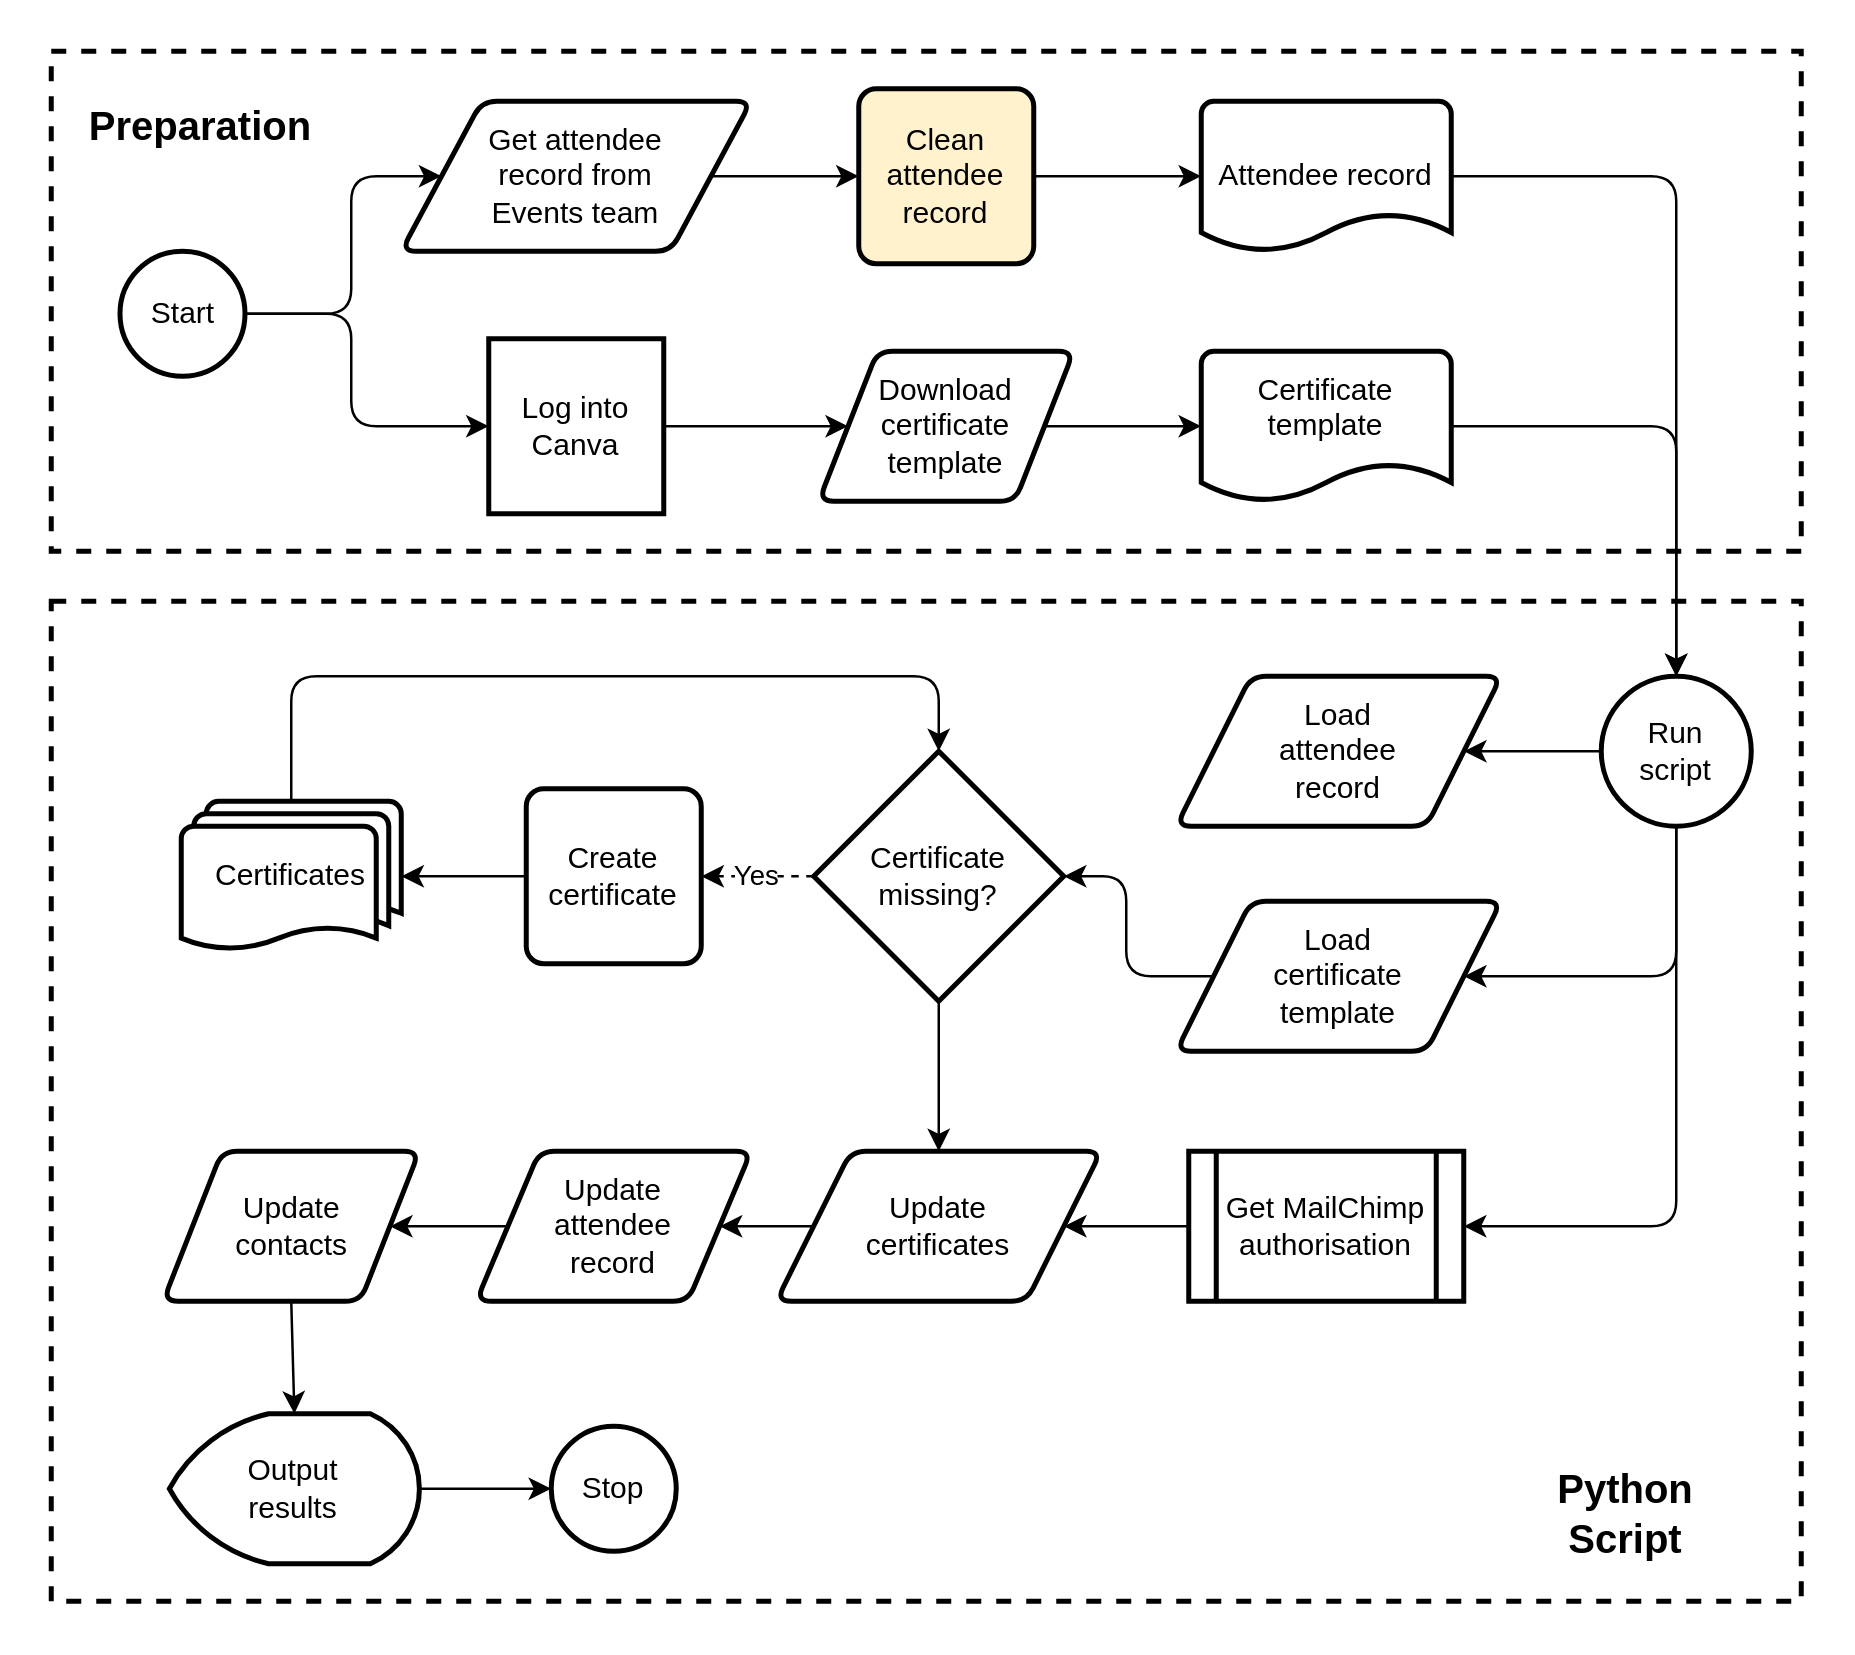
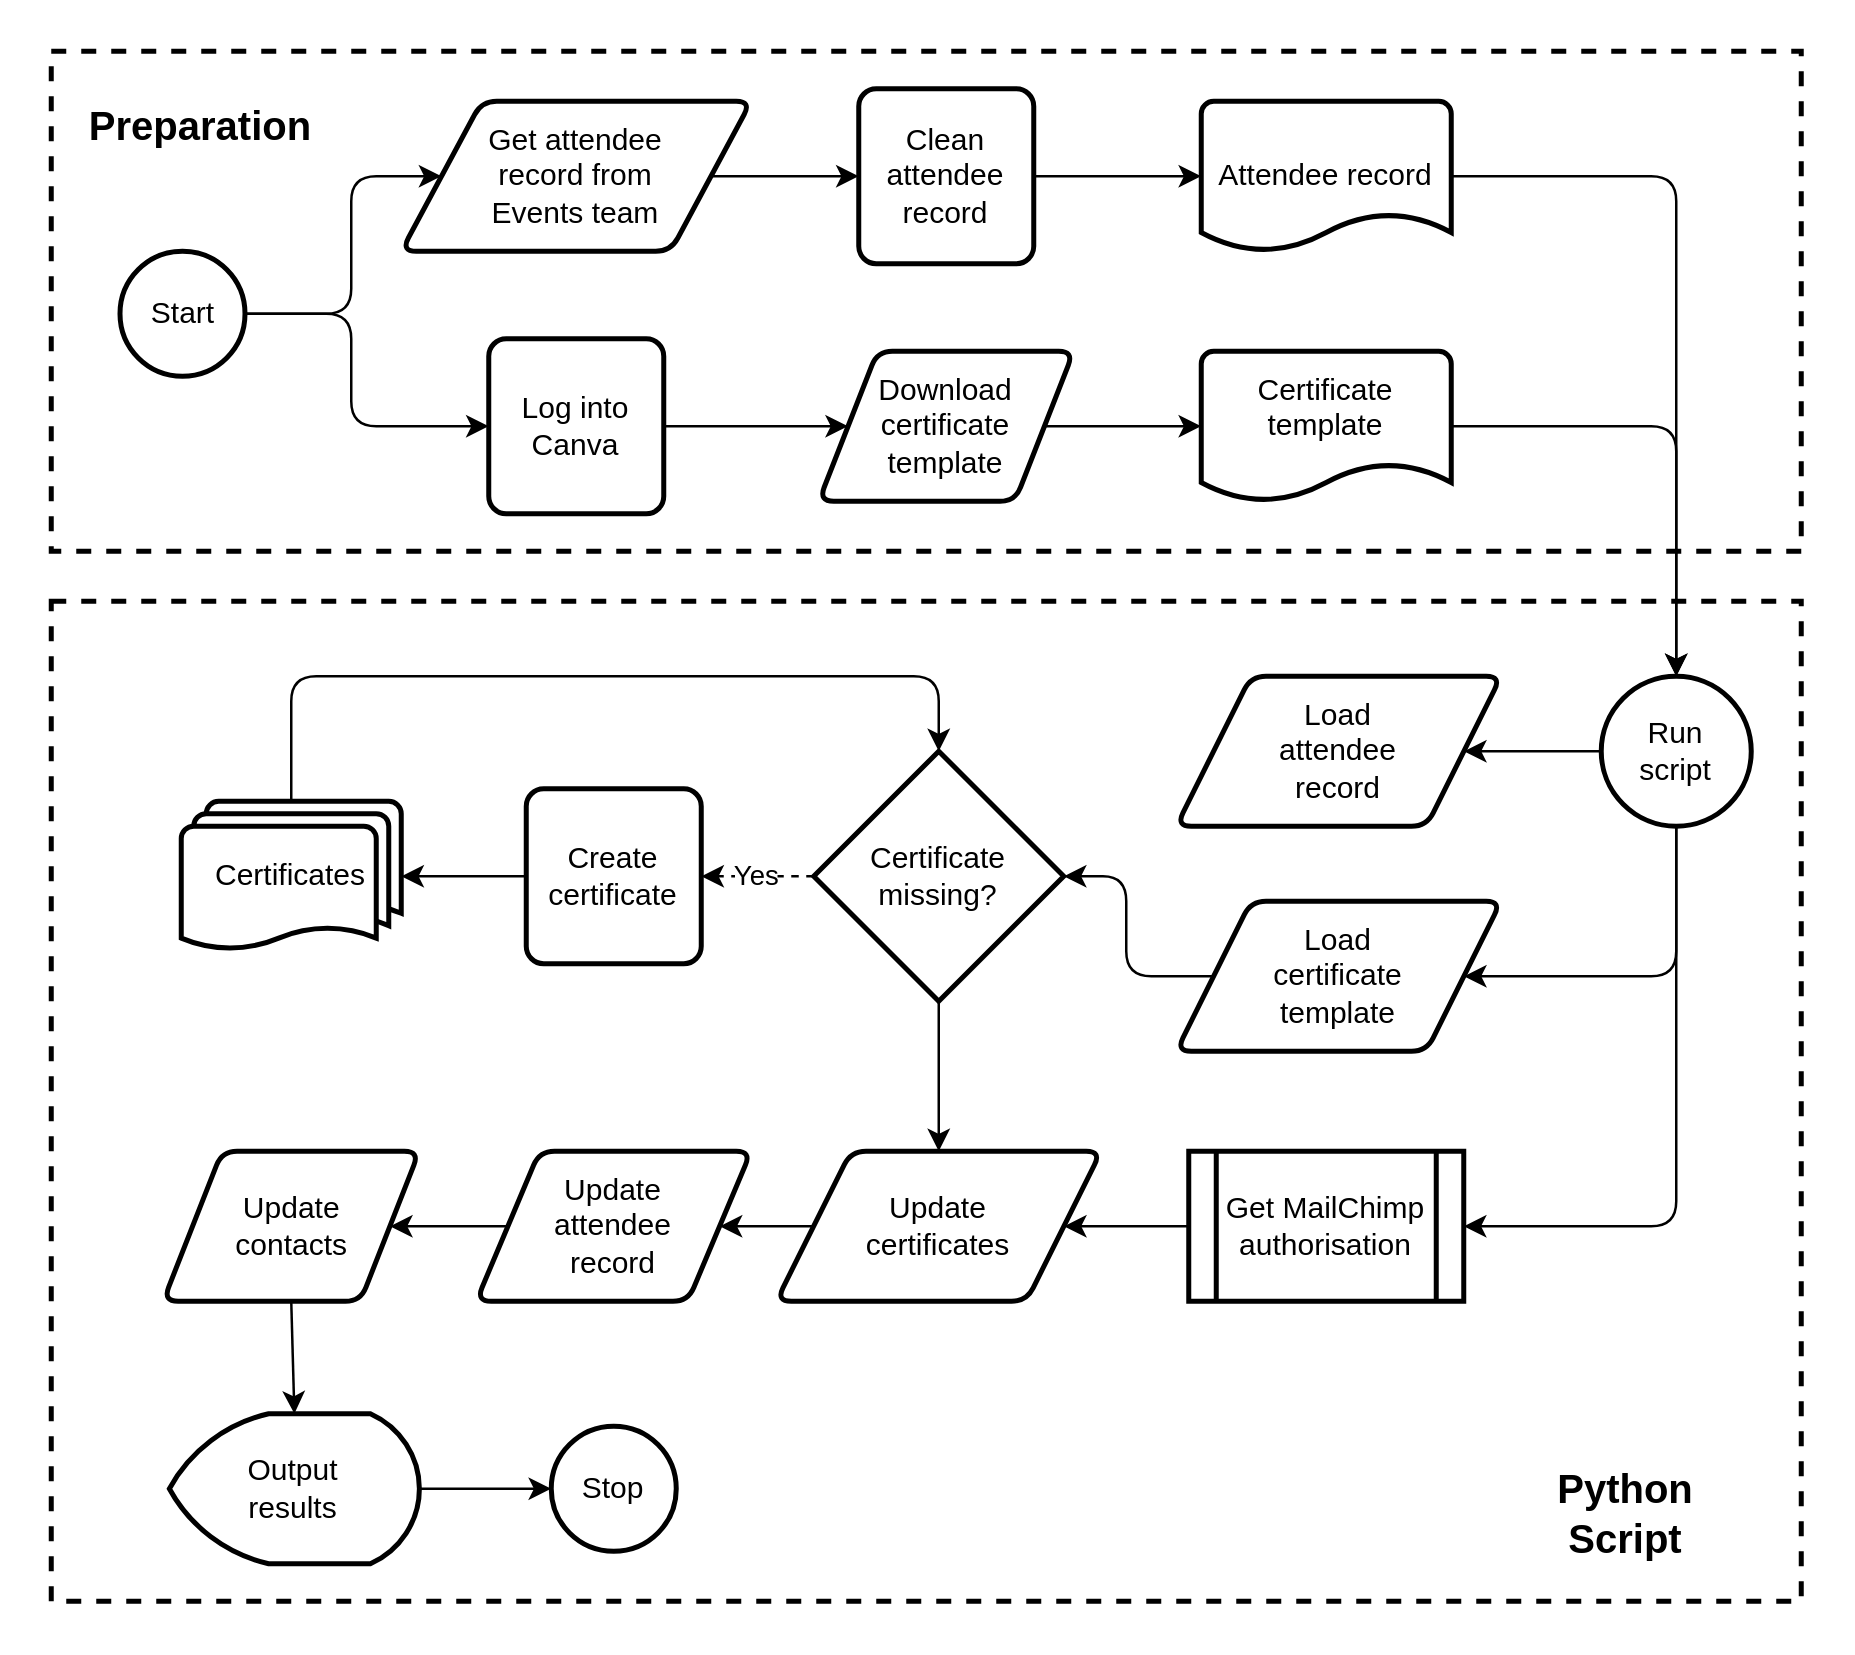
node "Clean attendee record": fillcolor #fff2cc -> #ffffff
node "Log into Canva": shape rectangle -> rounded rectangle
